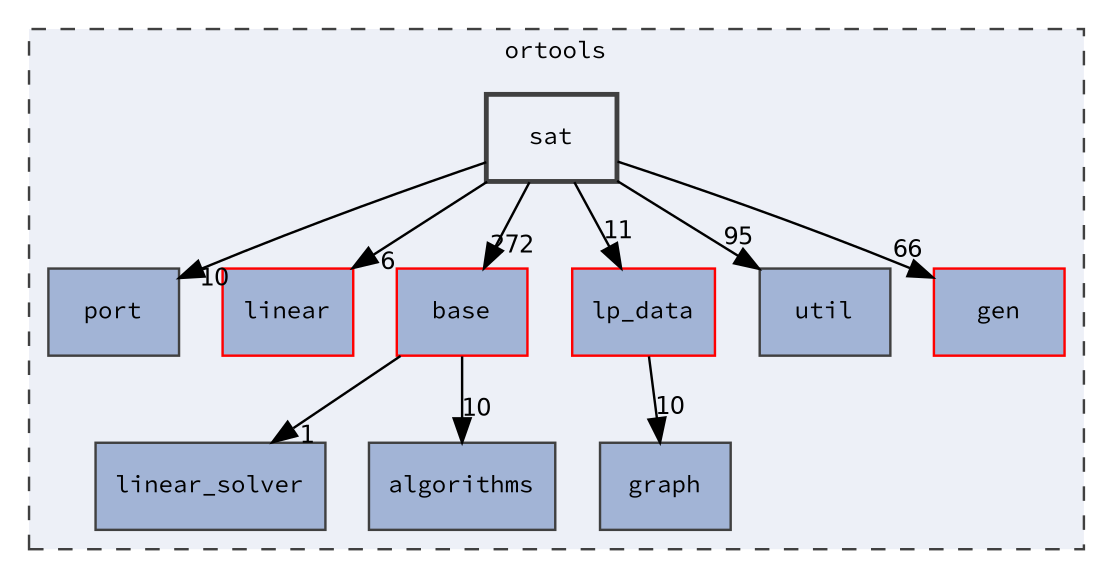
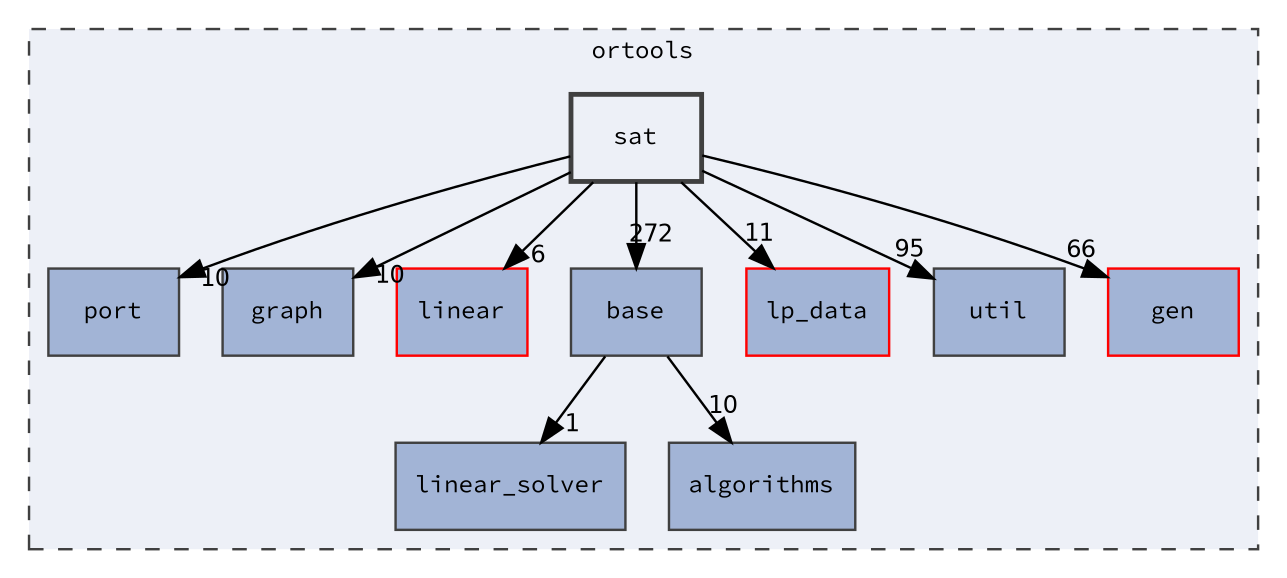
node "base": color red -> grey25
edge "lp_data" -> "graph": now "sat" -> "graph"
